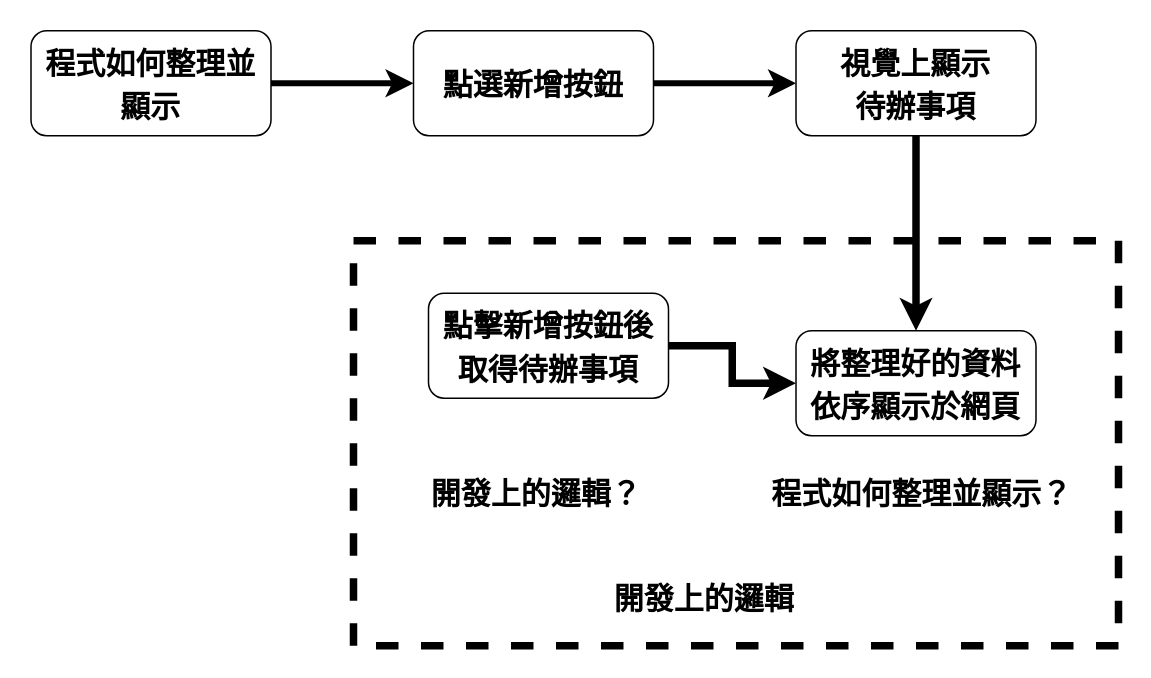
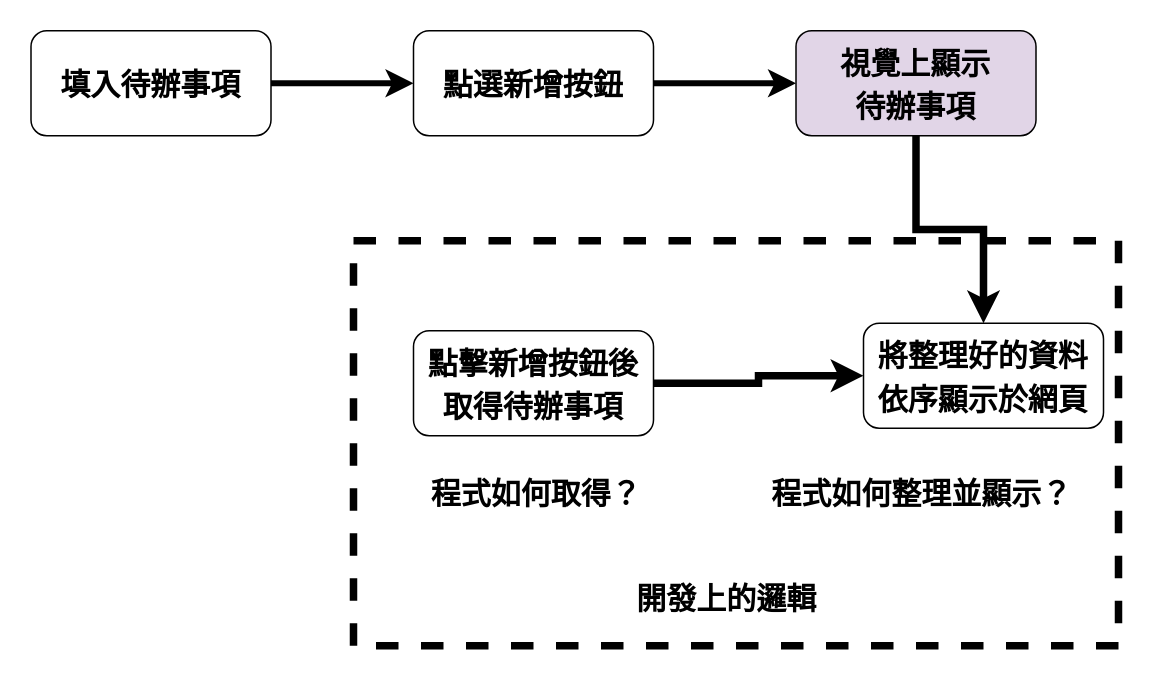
node "程式如何整理並顯示": label "程式如何整理並顯示" -> "填入待辦事項"
node "視覺上顯示 待辦事項": fillcolor #ffffff -> #e1d5e7
node "點擊新增按鈕後取得待辦事項": moved (548, 346) -> (533, 383)
node "將整理好的資料 依序顯示於網頁": moved (916, 383) -> (983, 376)
node "開發上的邏輯？": label "開發上的邏輯？" -> "程式如何取得？"
node "開發上的邏輯": moved (724, 593) -> (746, 593)
